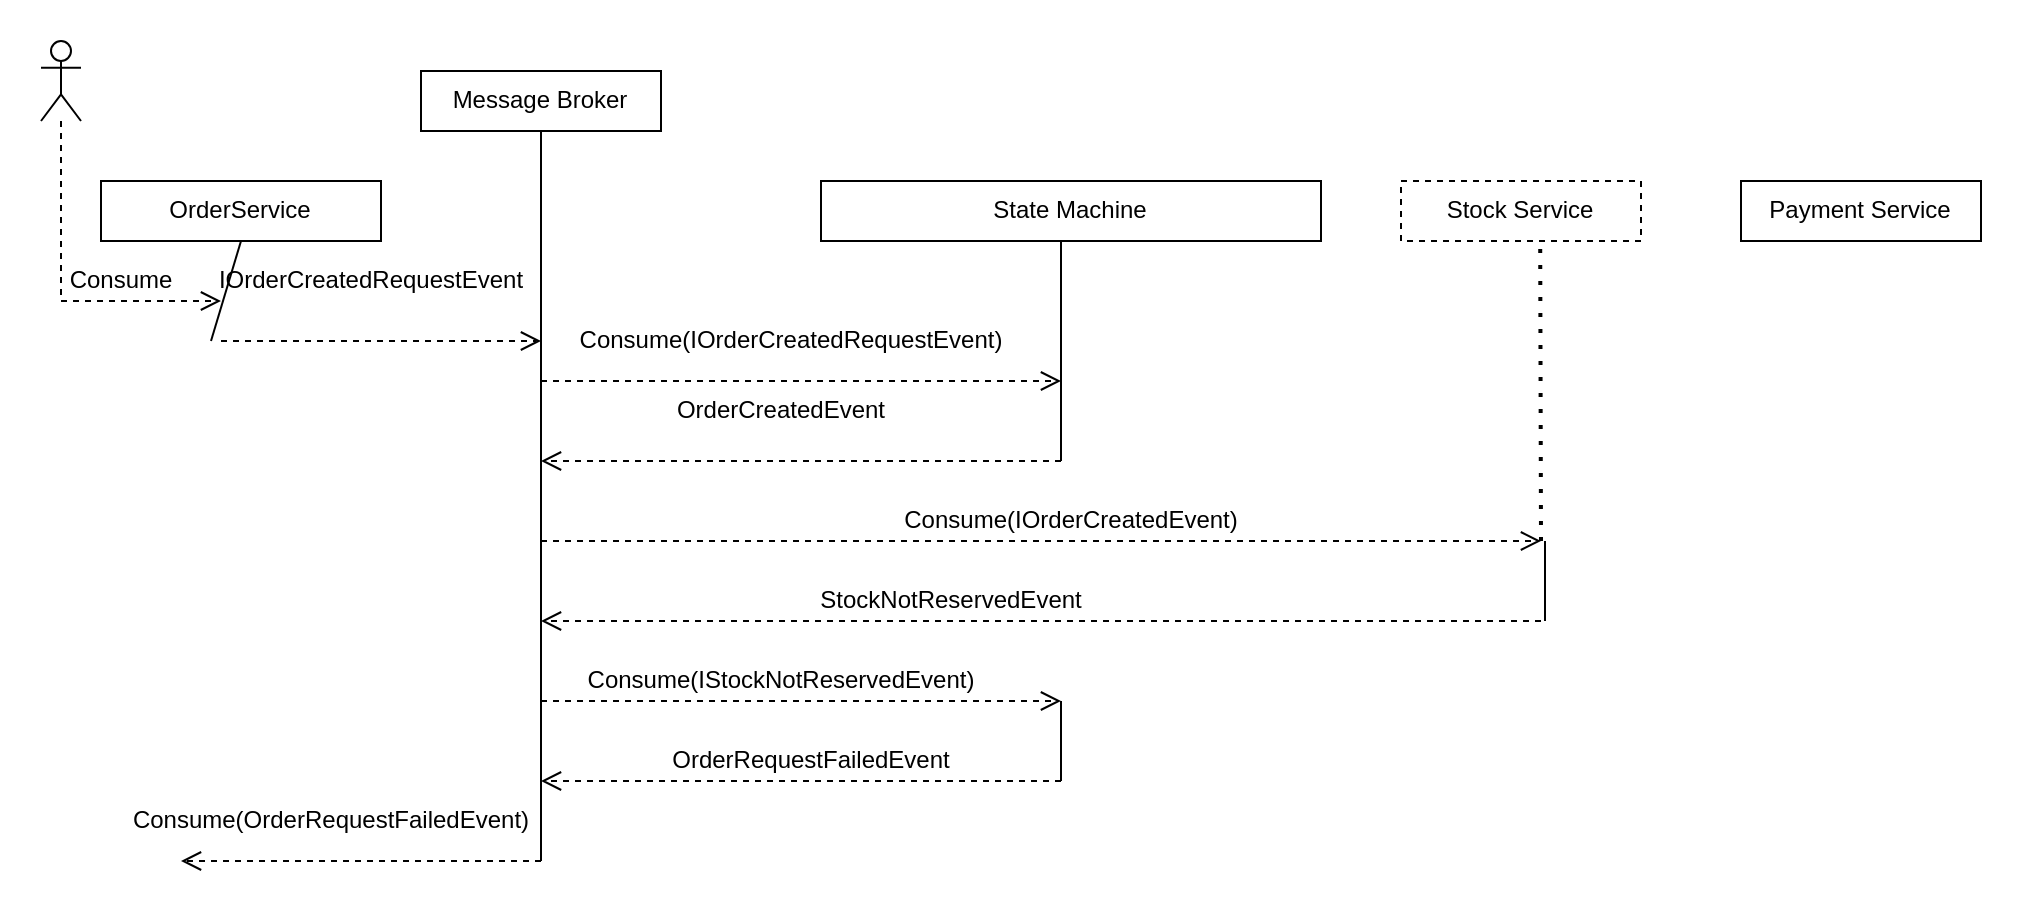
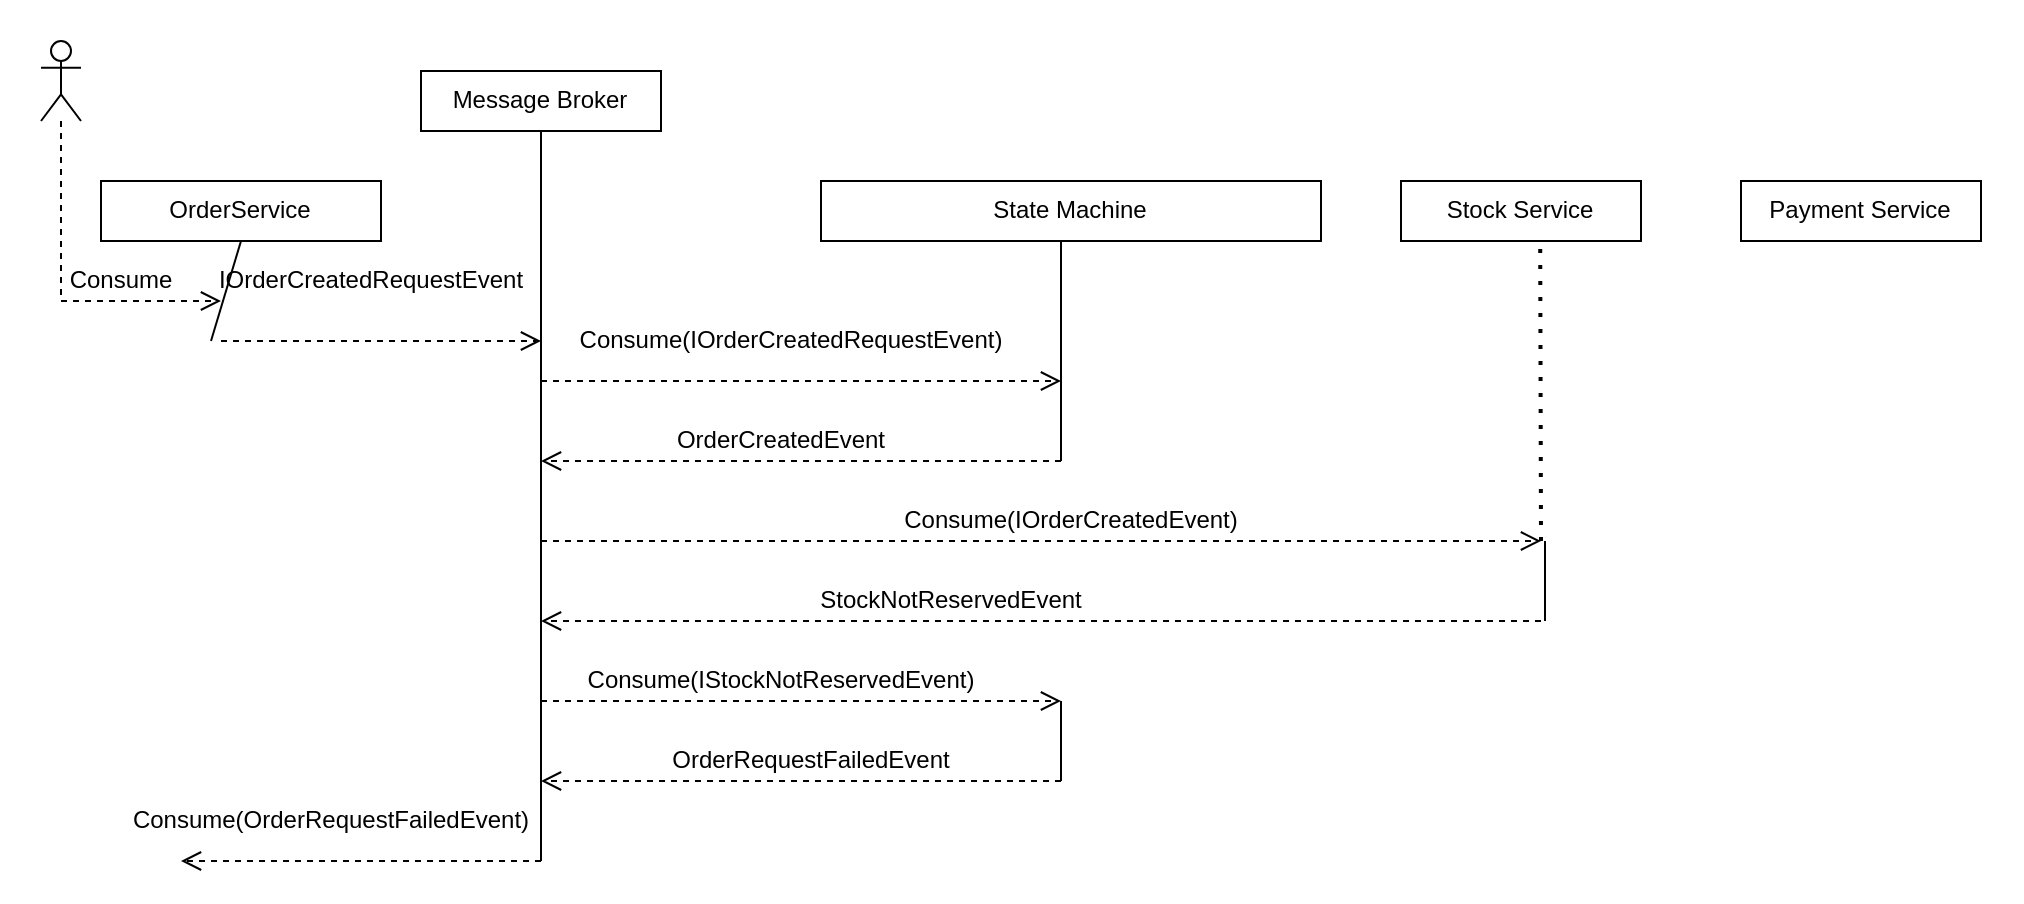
node "Stock Service": style dashed -> solid
node "OrderCreatedEvent": moved (781, 411) -> (781, 441)
